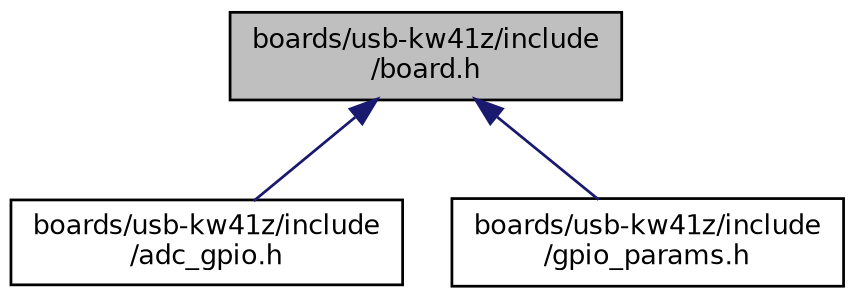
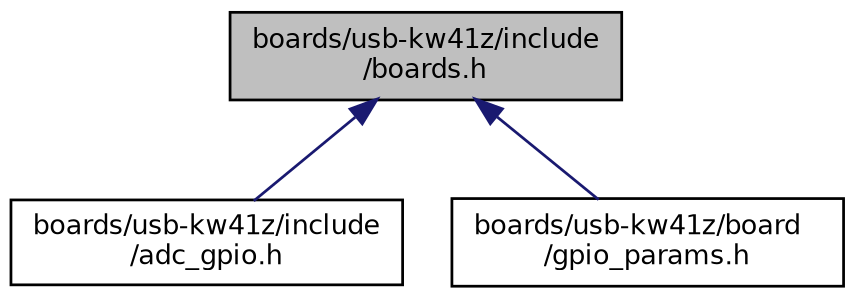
node "boards/usb-kw41z/include /board.h": label "boards/usb-kw41z/include /board.h" -> "boards/usb-kw41z/include /boards.h"
node "boards/usb-kw41z/include /gpio_params.h": label "boards/usb-kw41z/include /gpio_params.h" -> "boards/usb-kw41z/board /gpio_params.h"
